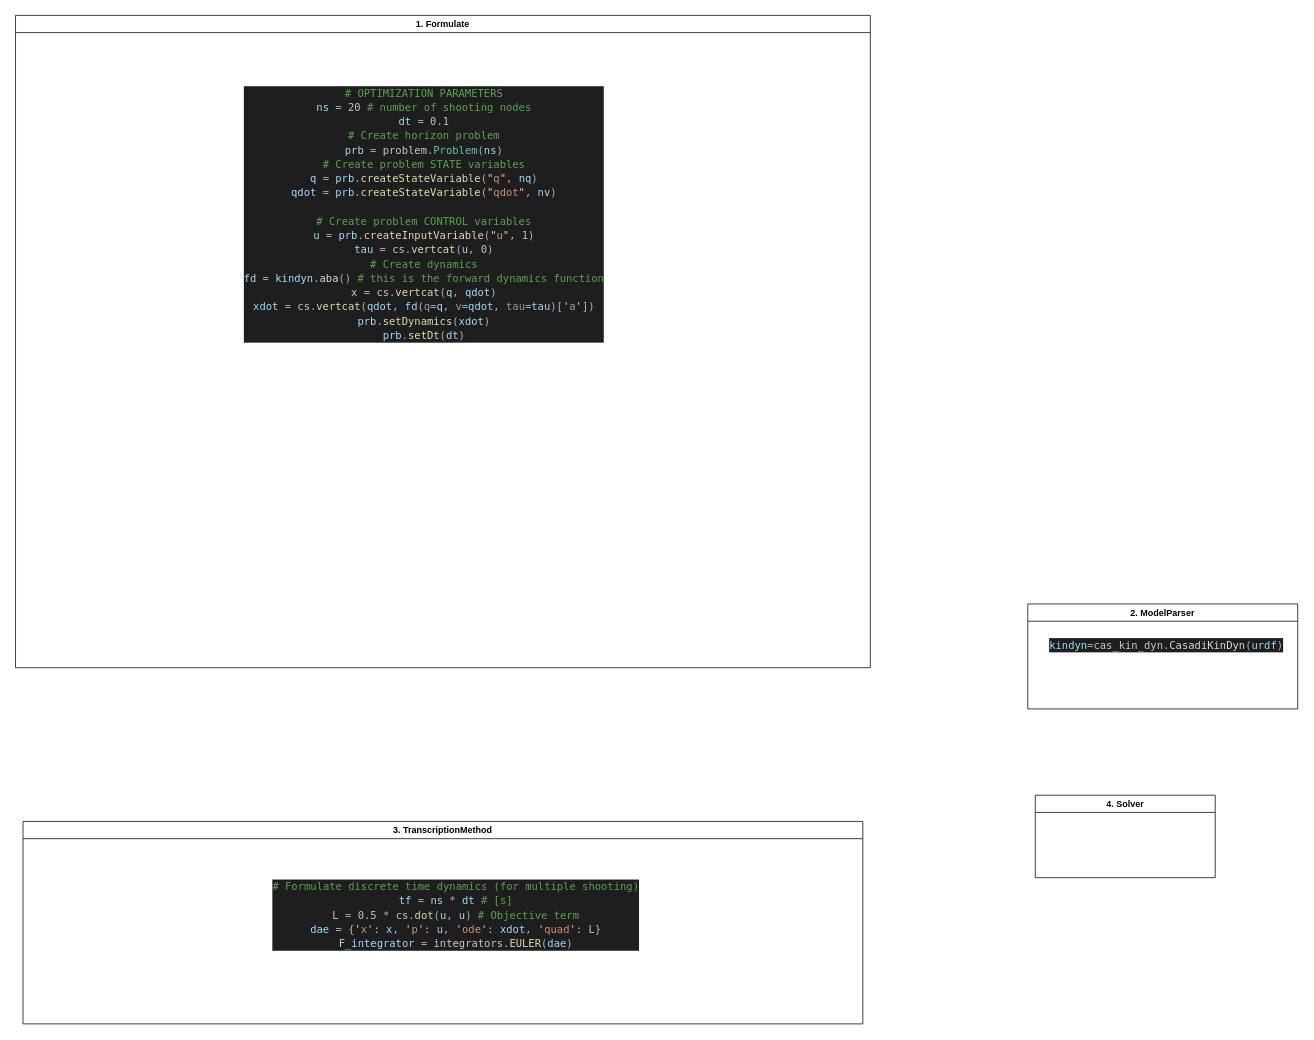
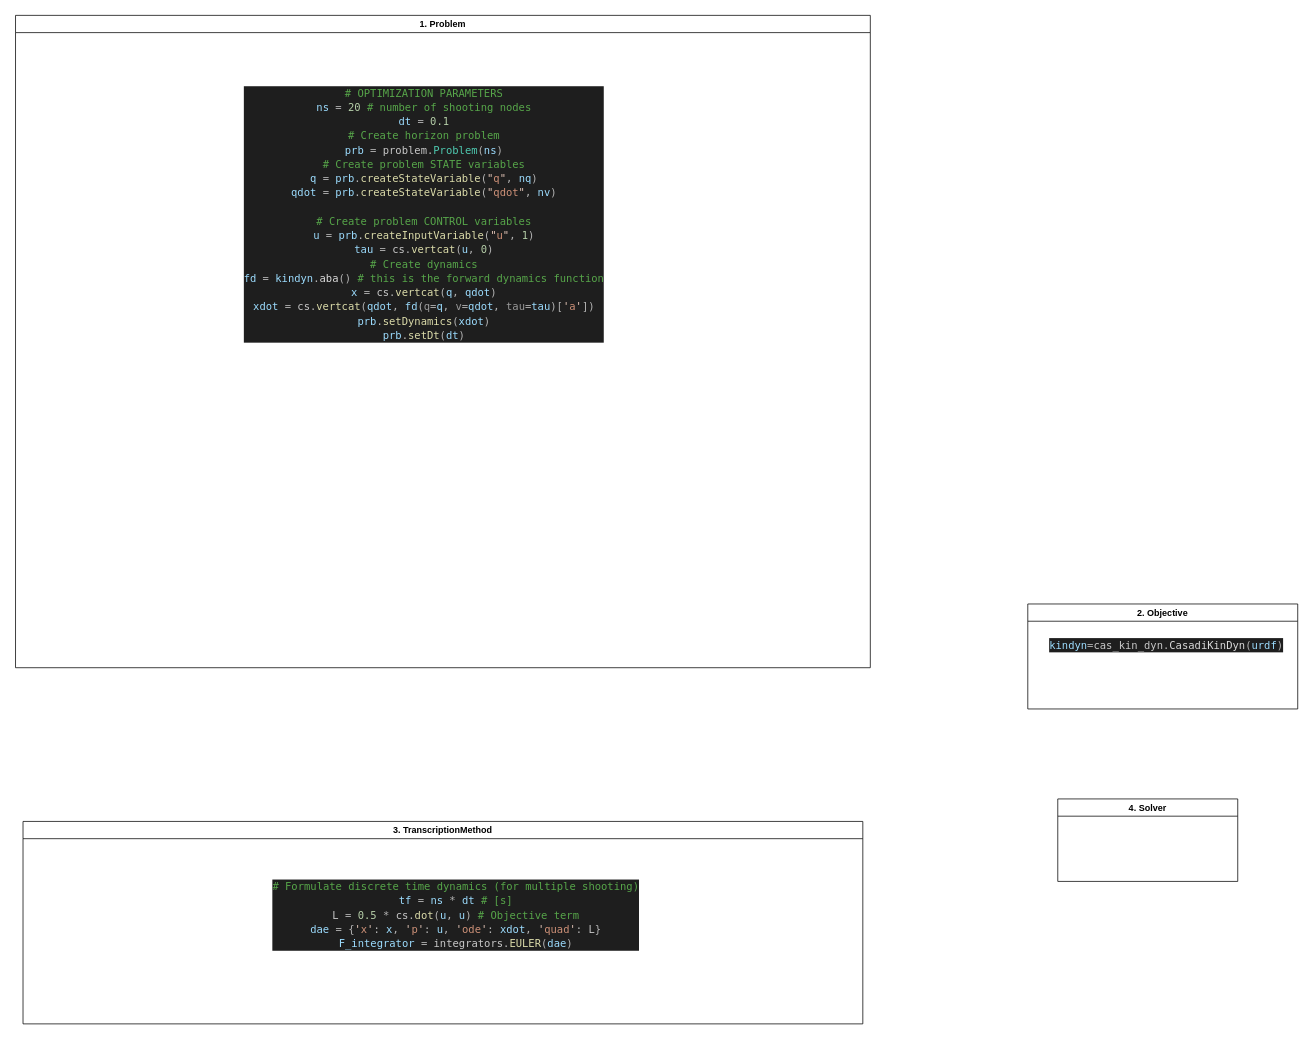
node "1. Formulate": label "1. Formulate" -> "1. Problem"
node "2. ModelParser": label "2. ModelParser" -> "2. Objective"
node "4. Solver": moved (1125, 837) -> (1148, 840)
